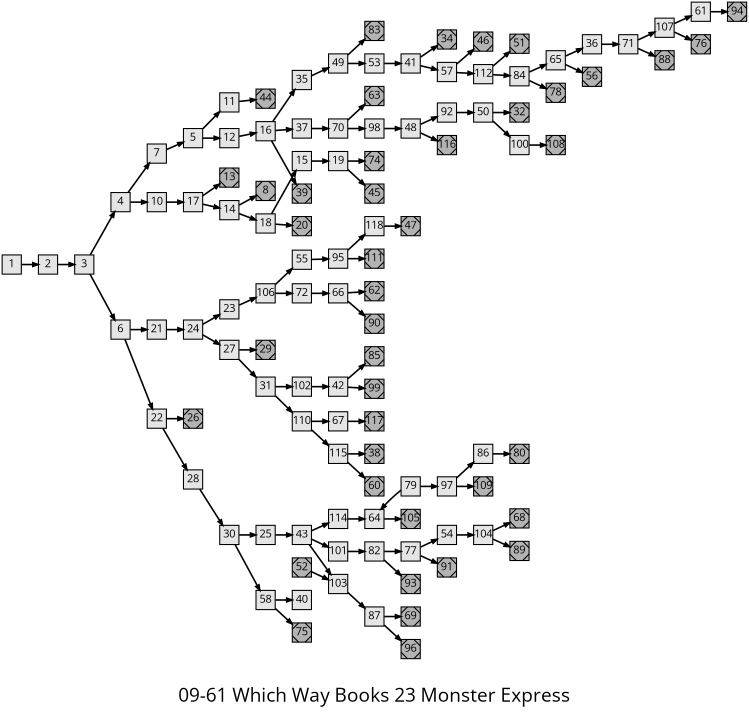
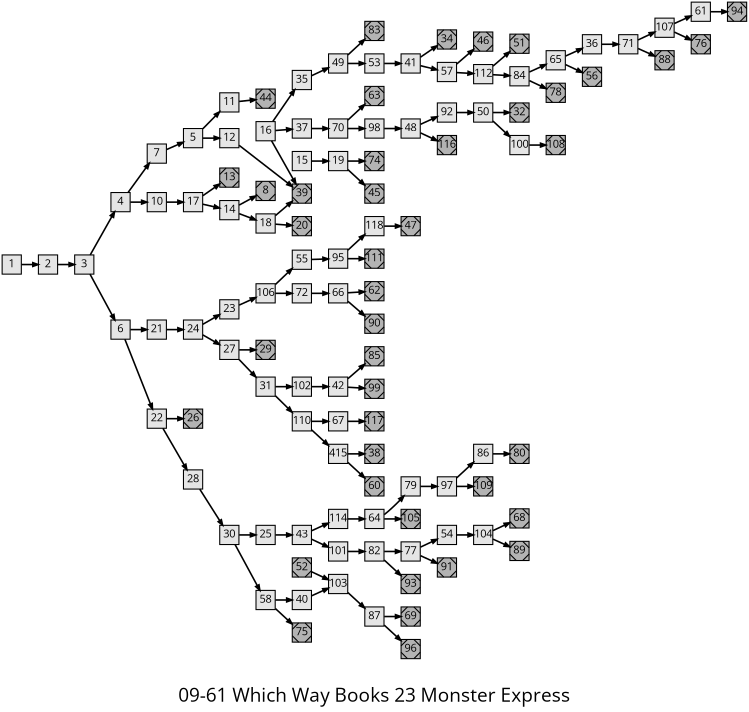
edge "12" -> "16": now "12" -> "39"
edge "18" -> "15": now "18" -> "39"
node "115": label "115" -> "415"
edge "79" -> "64": reversed
edge "43" -> "103": now "40" -> "103"
